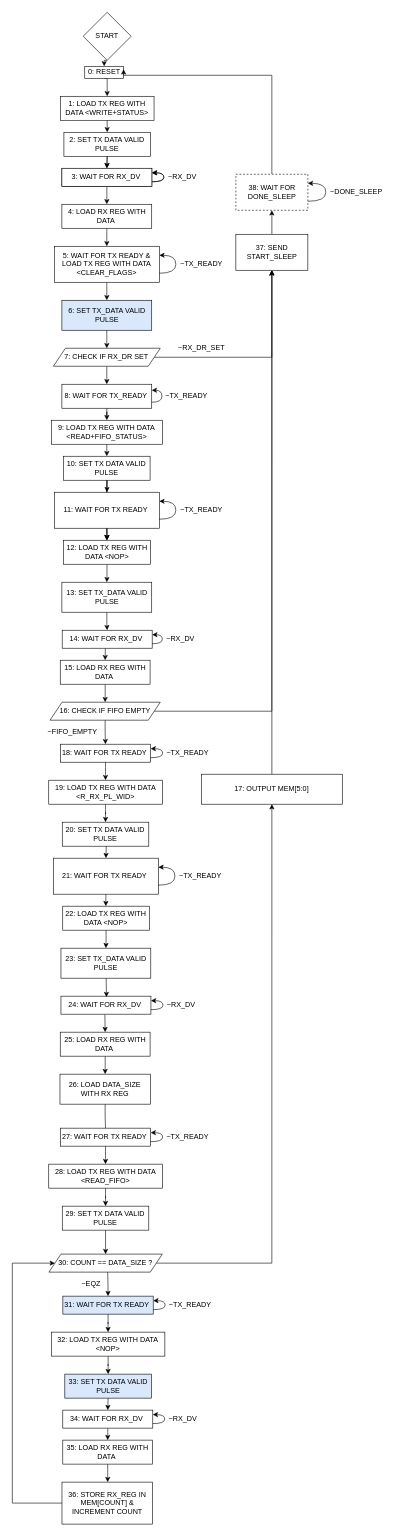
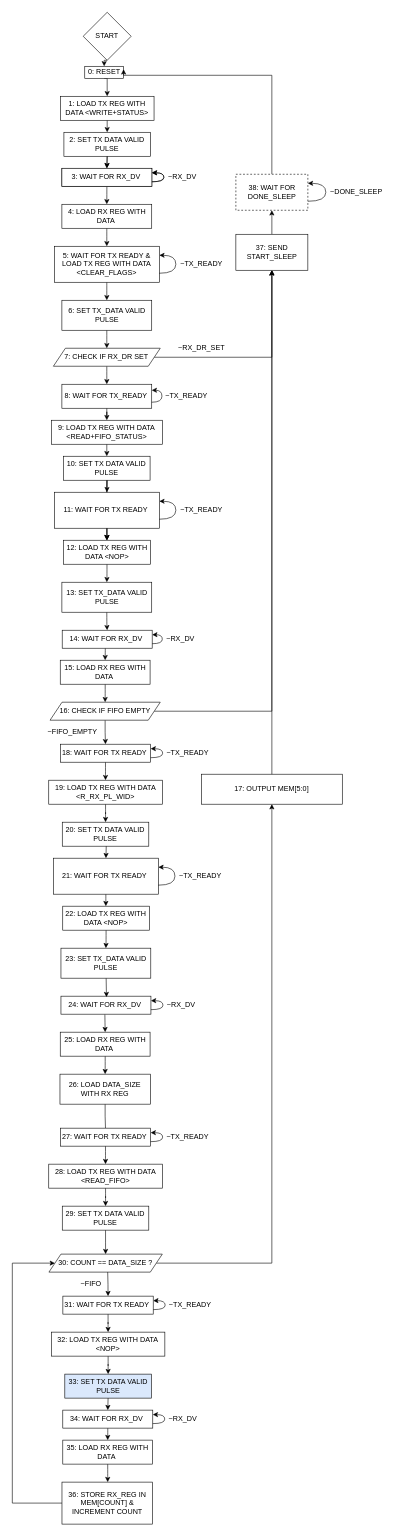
node "6: SET TX_DATA VALID PULSE": fillcolor #dae8fc -> #ffffff
node "~EQZ": label "~EQZ" -> "~FIFO"
node "31: WAIT FOR TX READY": fillcolor #dae8fc -> #ffffff
